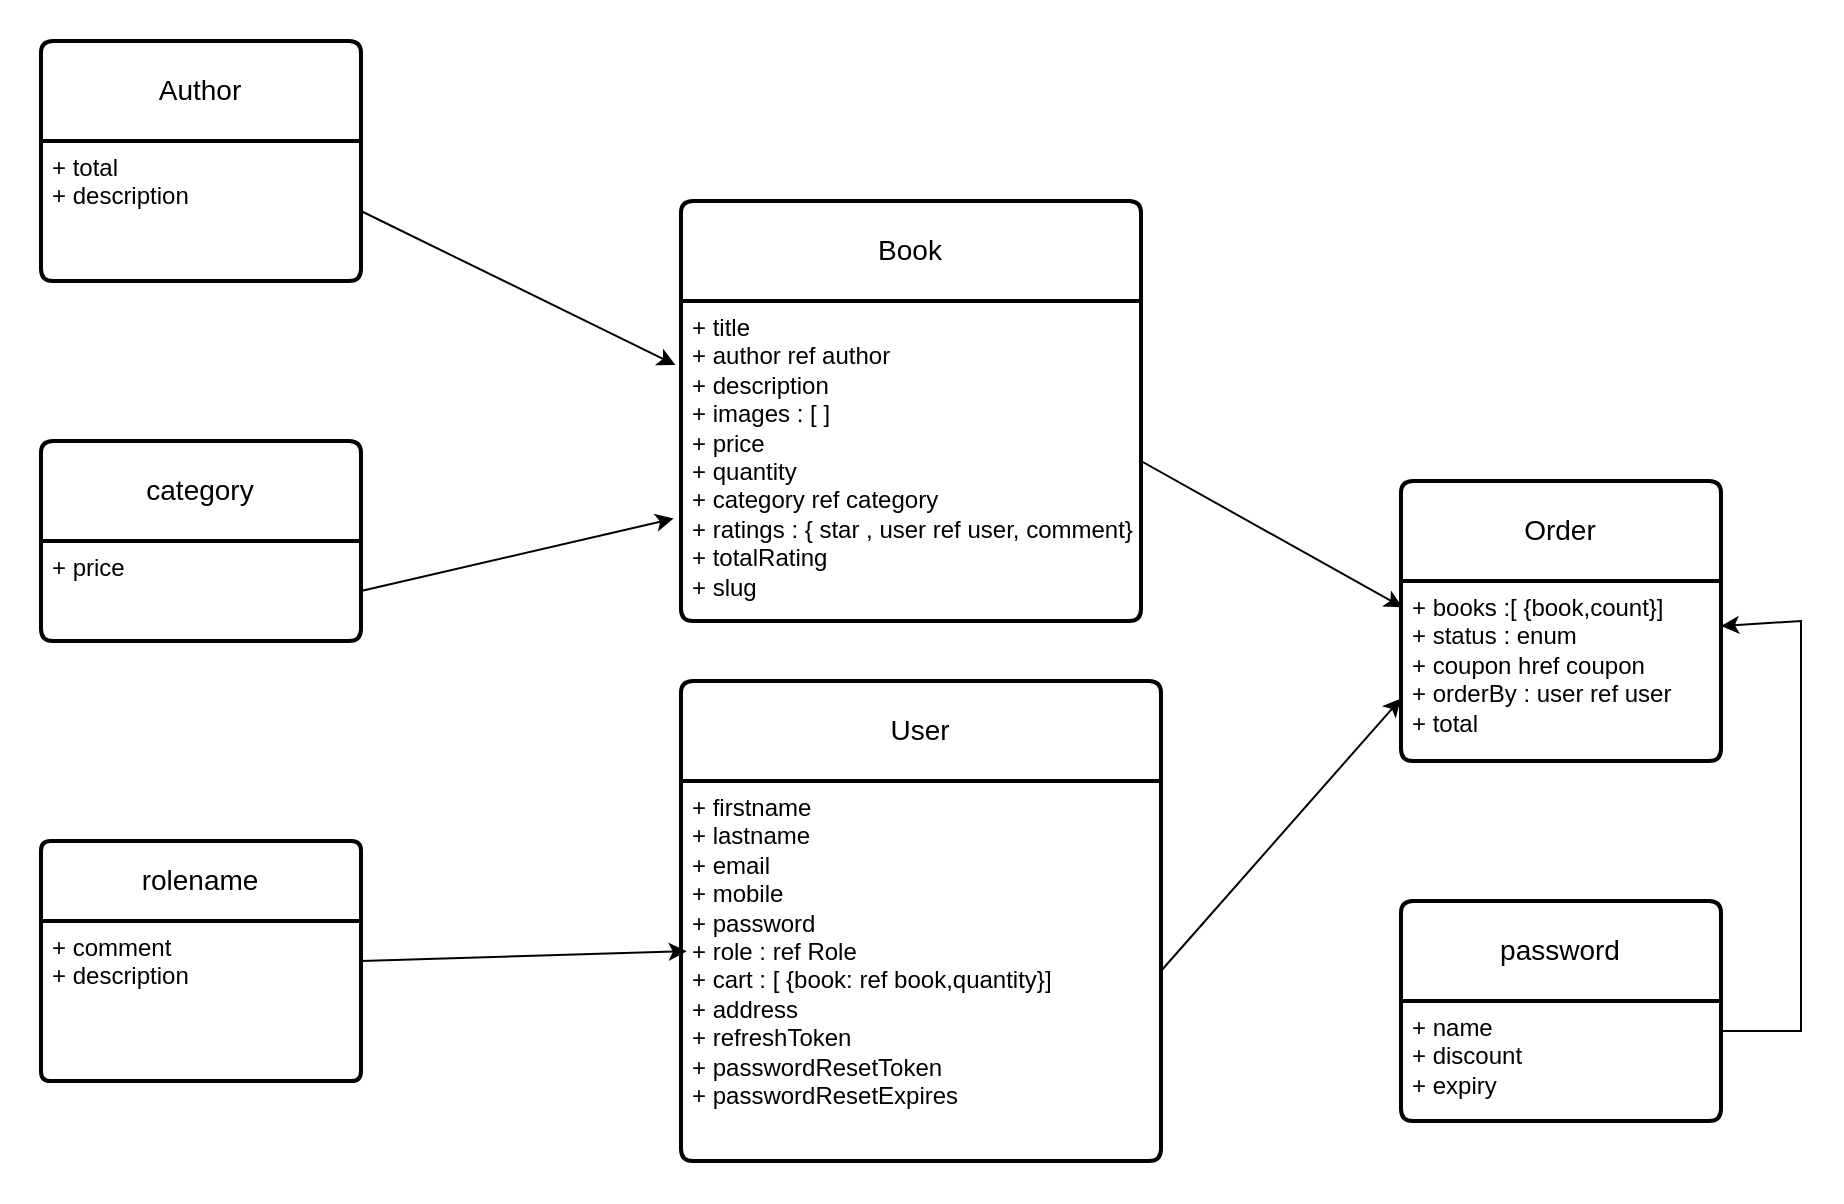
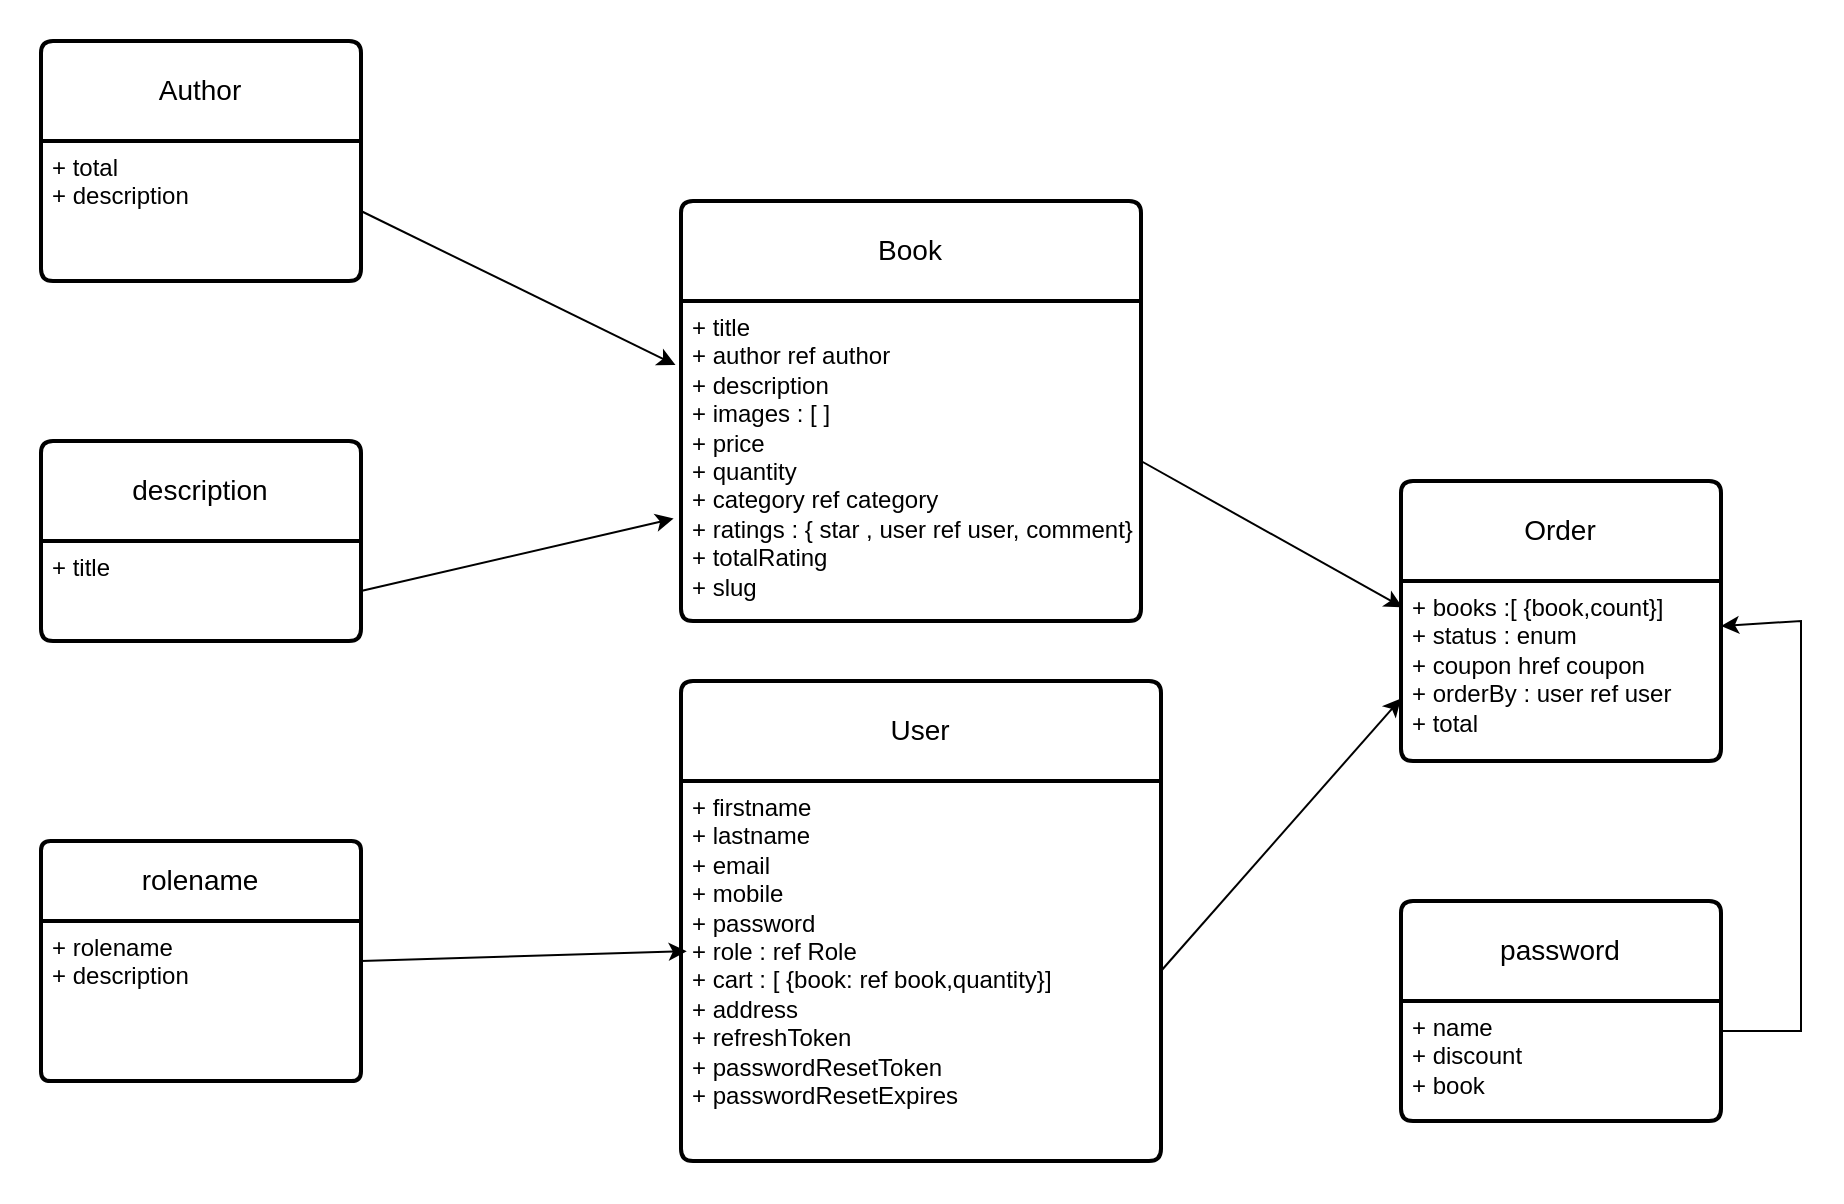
node "category": label "category" -> "description"
node "+ price": label "+ price" -> "+ title"
node "+ comment + description": label "+ comment + description" -> "+ rolename + description"
node "+ name + discount + expiry": label "+ name + discount + expiry" -> "+ name + discount + book"
